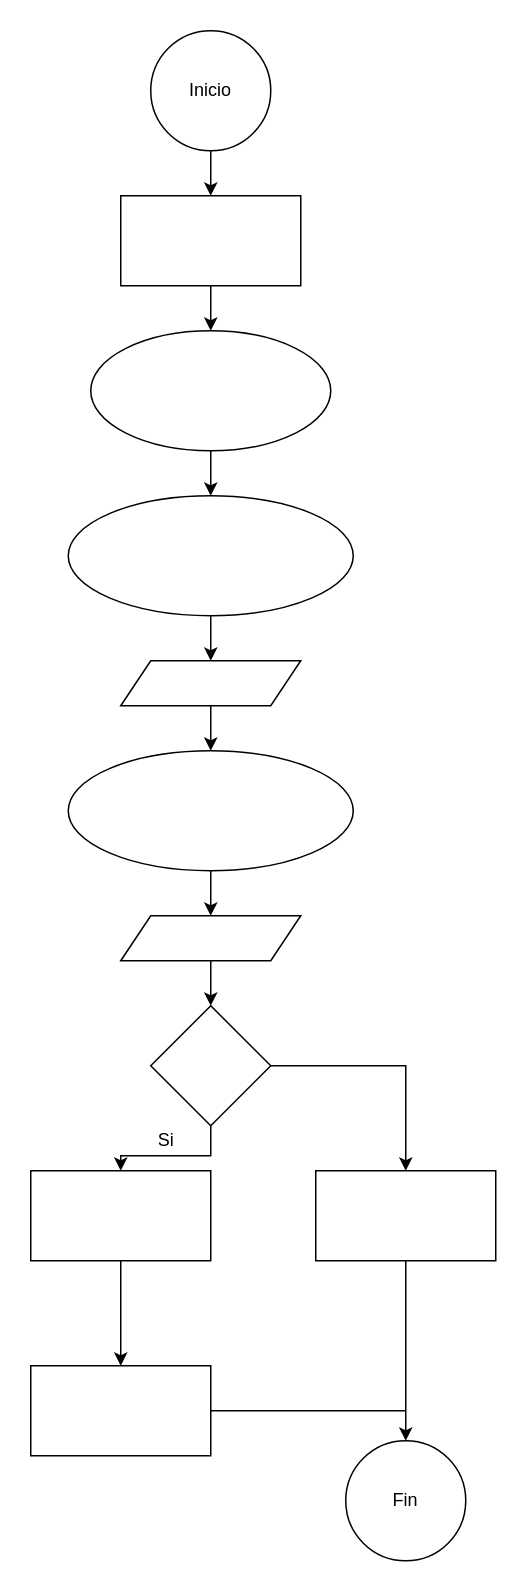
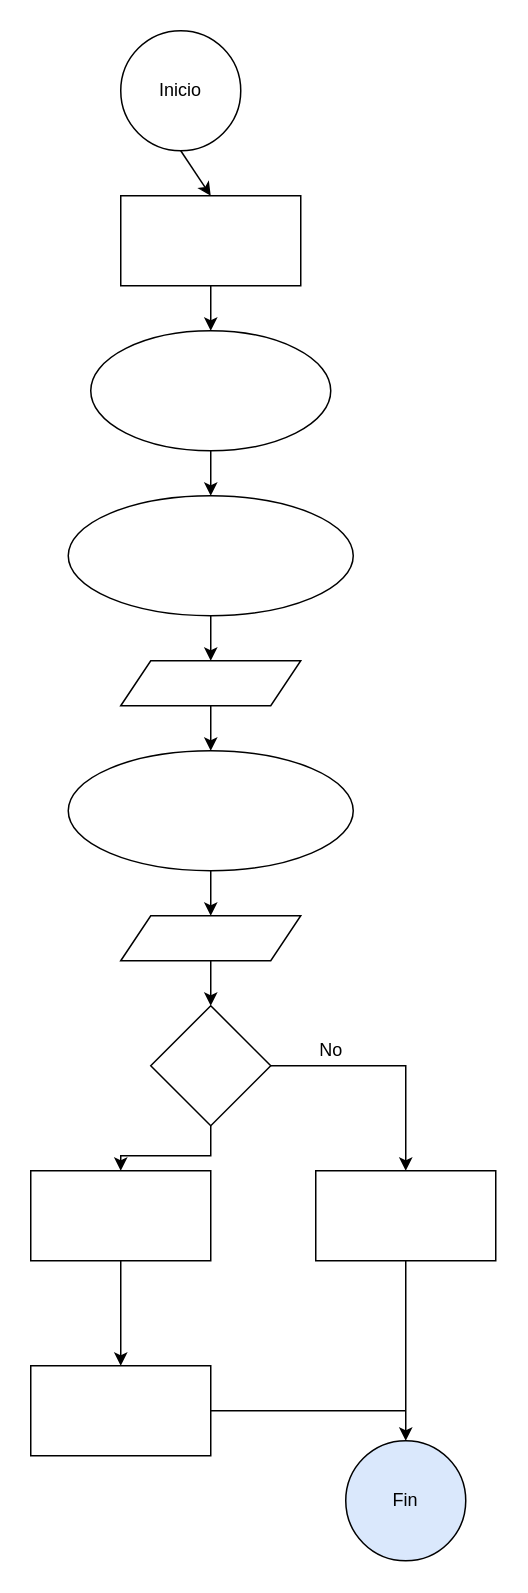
node "Inicio": moved (211, 91) -> (181, 91)
node "No": added
node "Si": removed
node "Fin": fillcolor #ffffff -> #dae8fc
